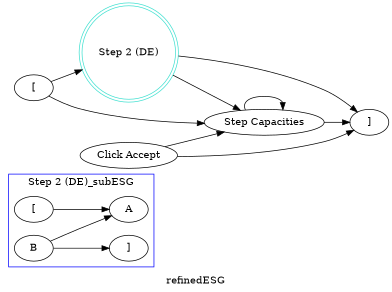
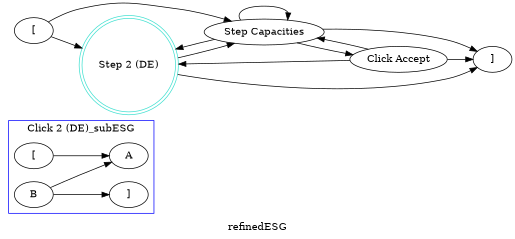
edge "Step Capacities" -> "Step 2 (DE)": added
edge "Step Capacities" -> "Click Accept": added
edge "Click Accept" -> "Step 2 (DE)": added
cluster "Step 2 (DE)_subESG": label "Step 2 (DE)_subESG" -> "Click 2 (DE)_subESG"
